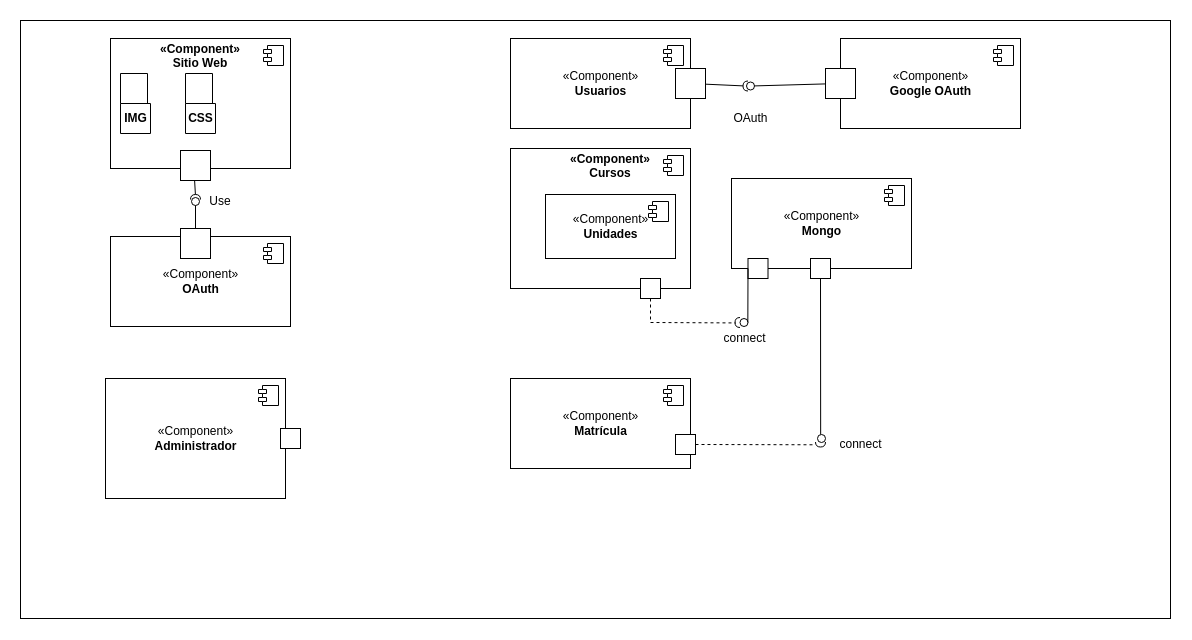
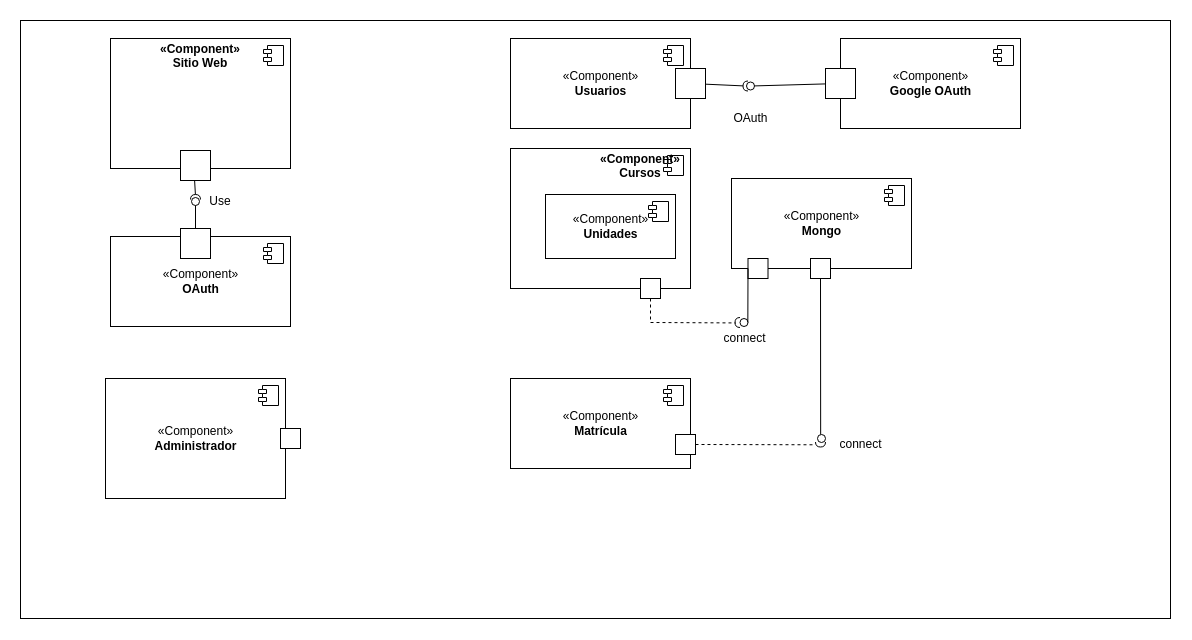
node "IMG": removed
node "CSS": removed
node "«Component» Cursos": moved (611, 166) -> (641, 166)
